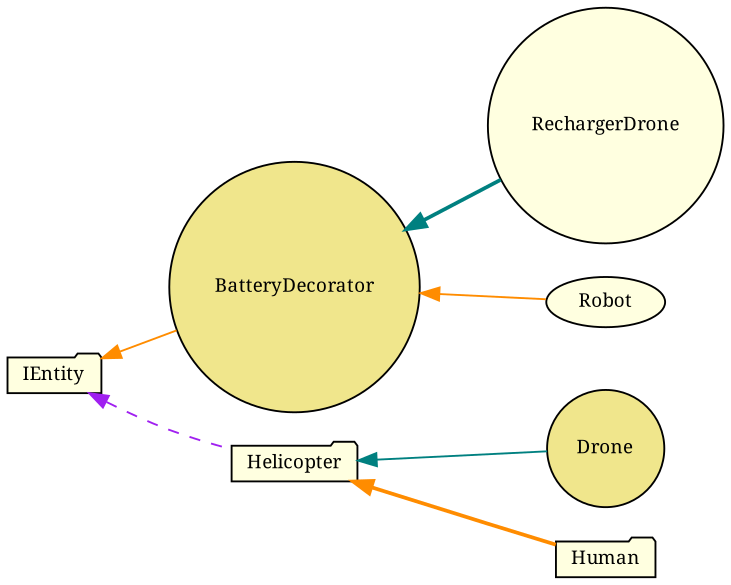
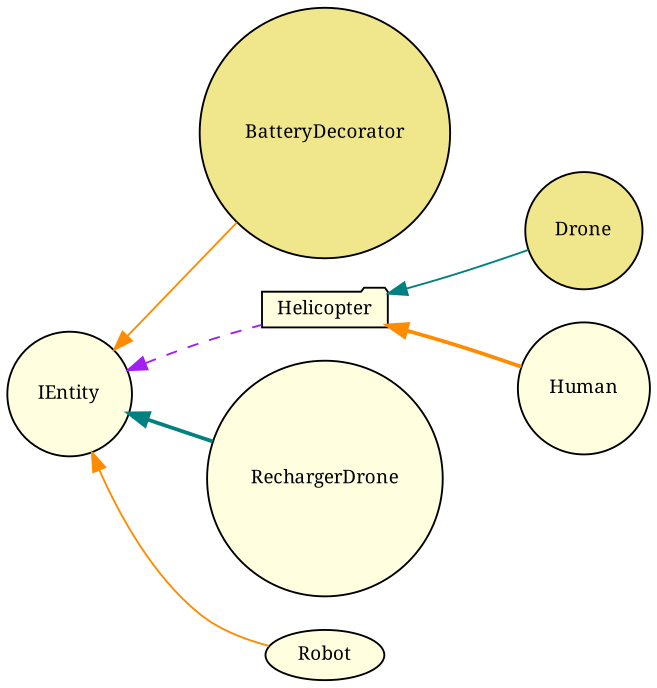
edge "RechargerDrone" -> "BatteryDecorator": now "RechargerDrone" -> "IEntity"
edge "Robot" -> "BatteryDecorator": now "Robot" -> "IEntity"
node "IEntity": shape folder -> circle
node "Human": shape folder -> circle
